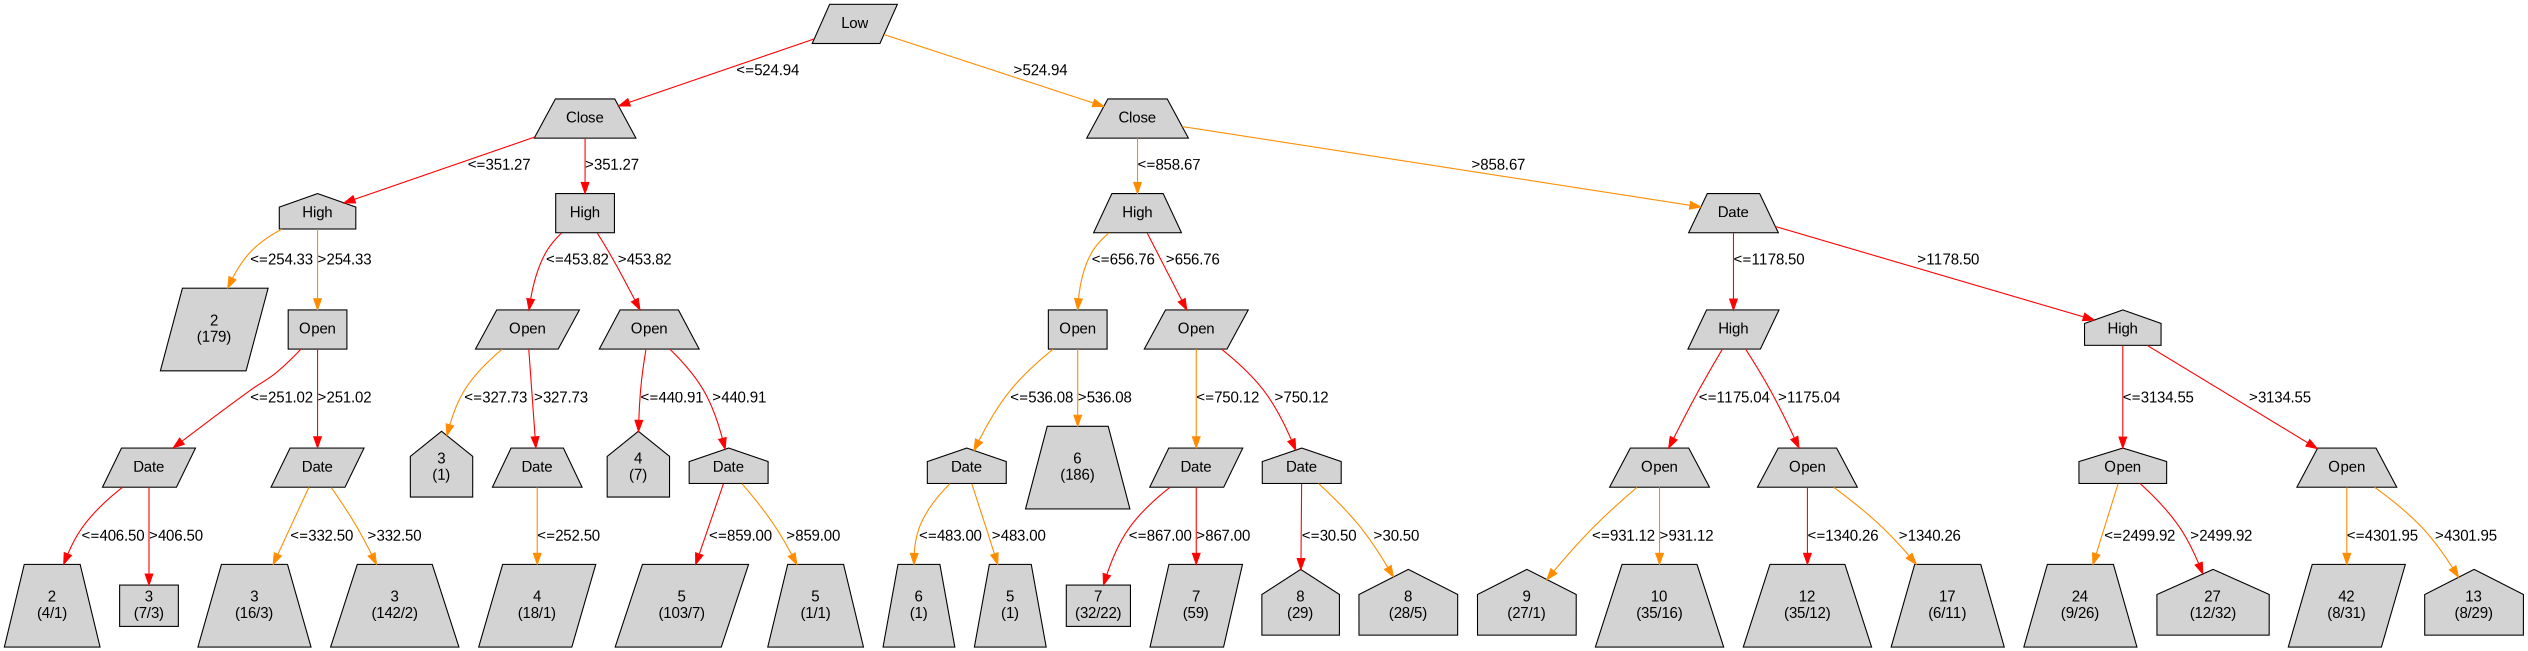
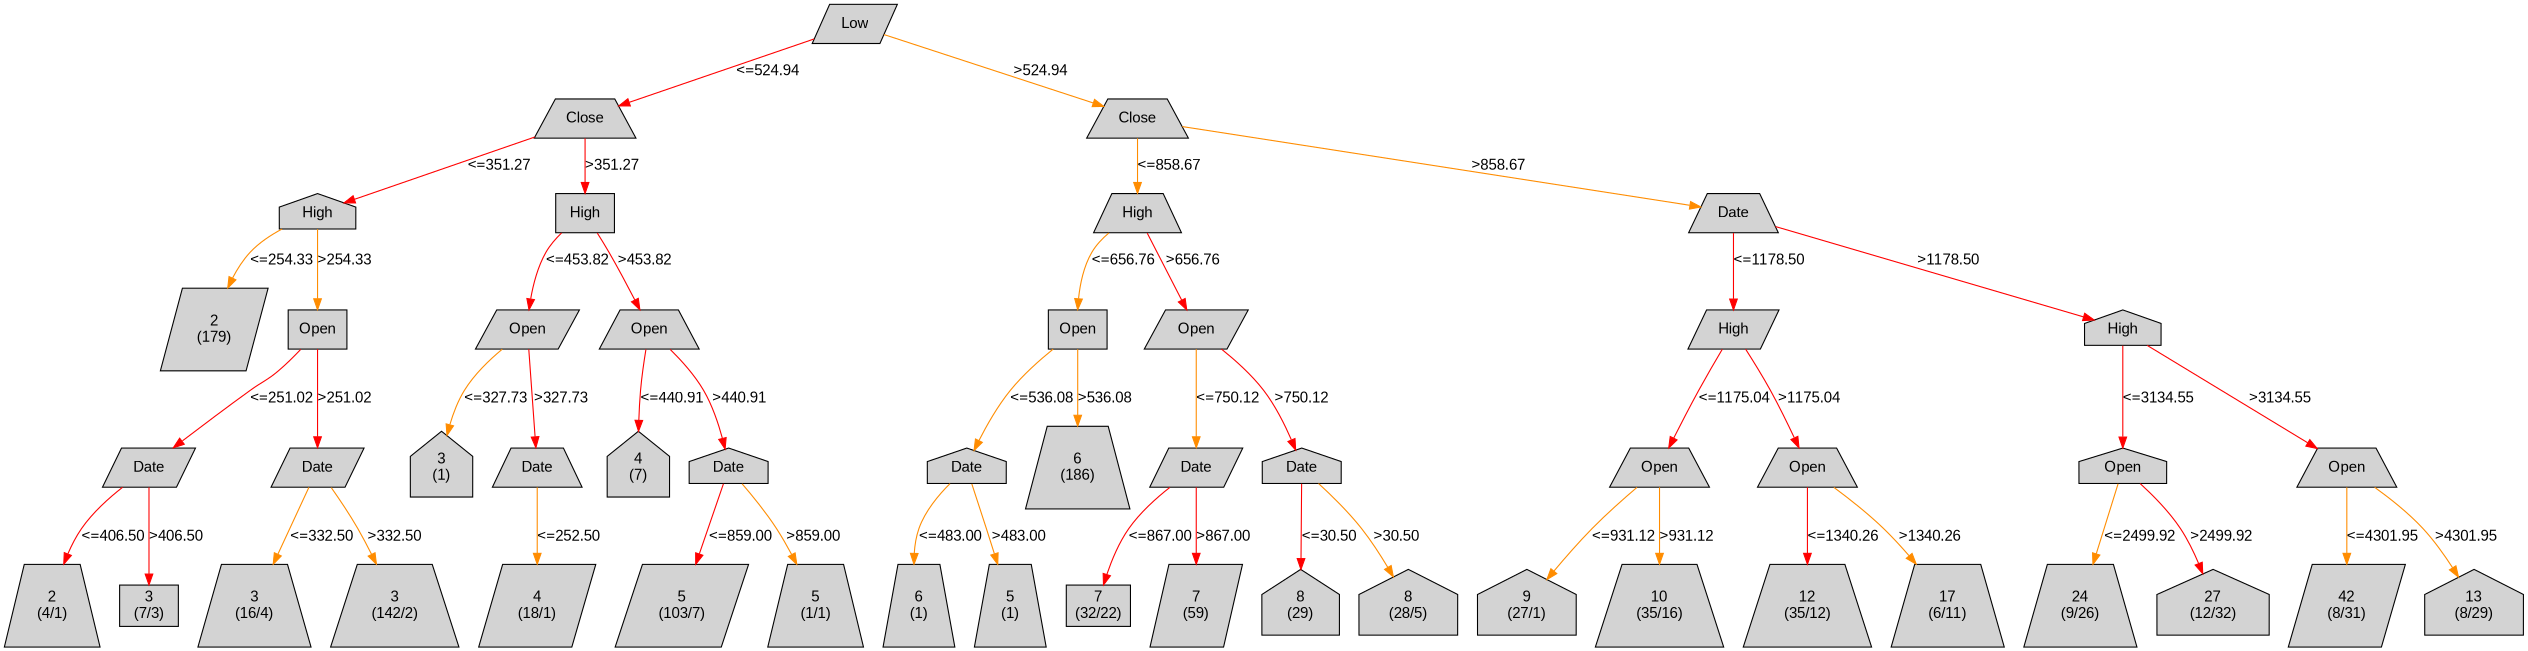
node "3 (16/3)": label "3 (16/3)" -> "3 (16/4)"
